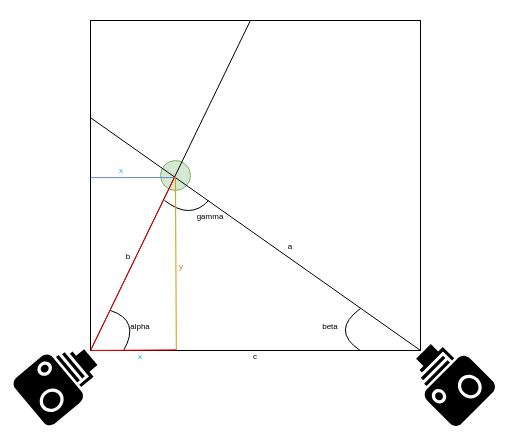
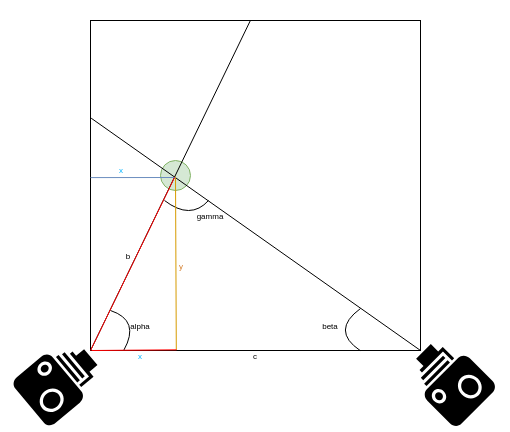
node "a": removed
